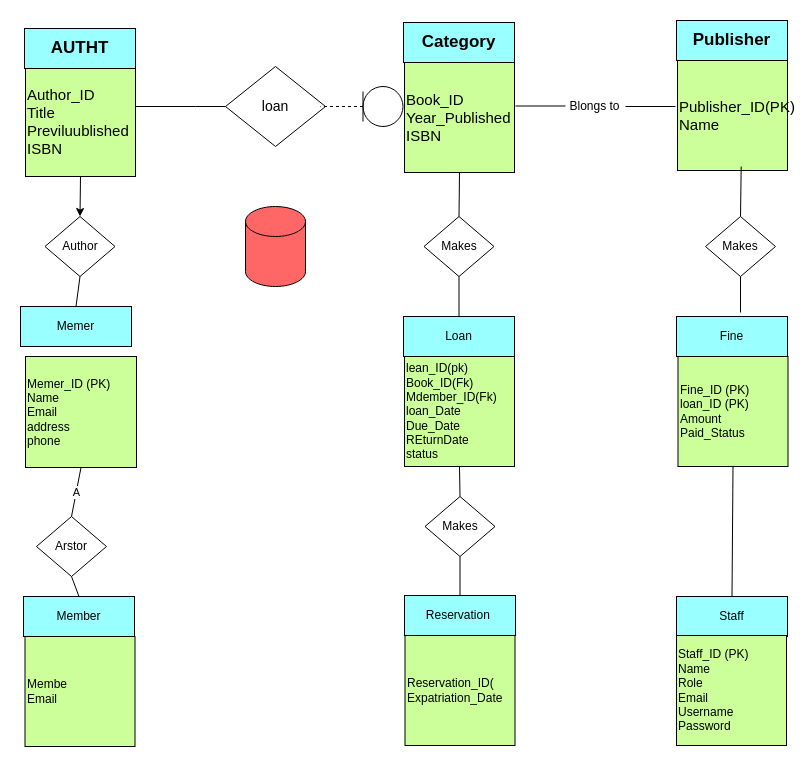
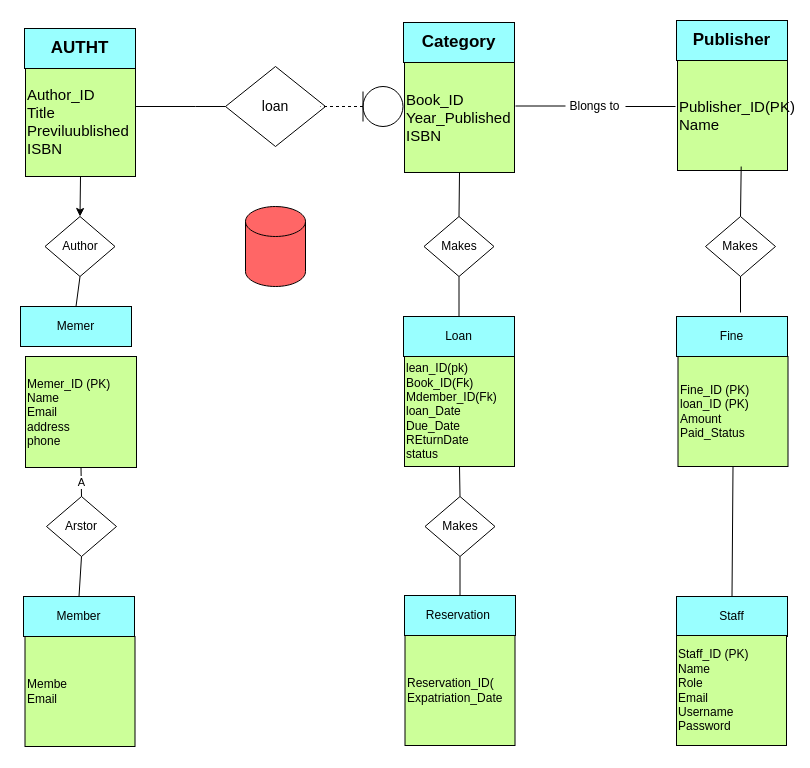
node "Arstor": moved (72, 547) -> (82, 527)
